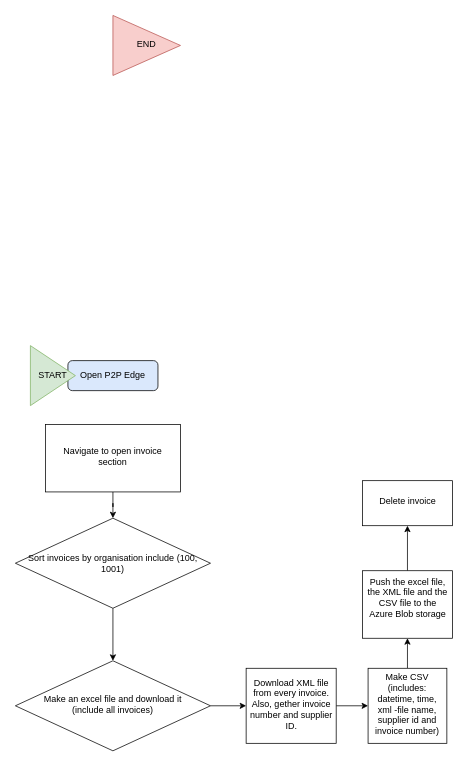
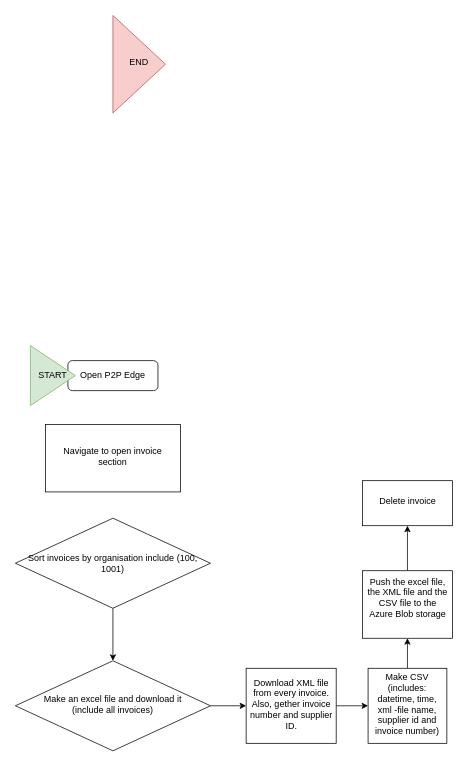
node "END": size 68x60 -> 53x98
node "Open P2P Edge": fillcolor #dae8fc -> #ffffff
edge "Navigate to open invoice section" -> "Sort invoices by organisation include (100, 1001)": removed
